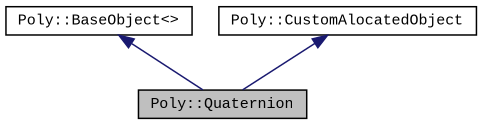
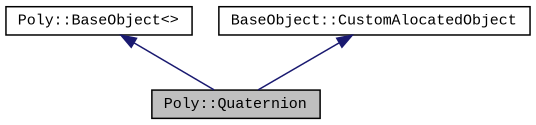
node "Poly::CustomAlocatedObject": label "Poly::CustomAlocatedObject" -> "BaseObject::CustomAlocatedObject"
